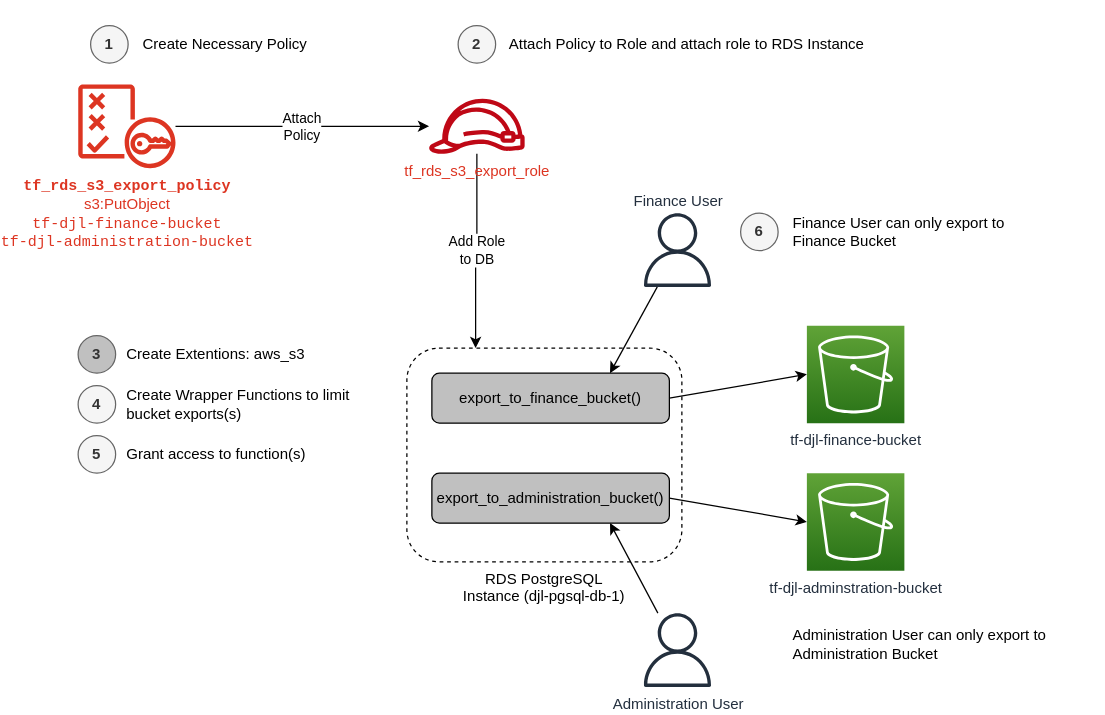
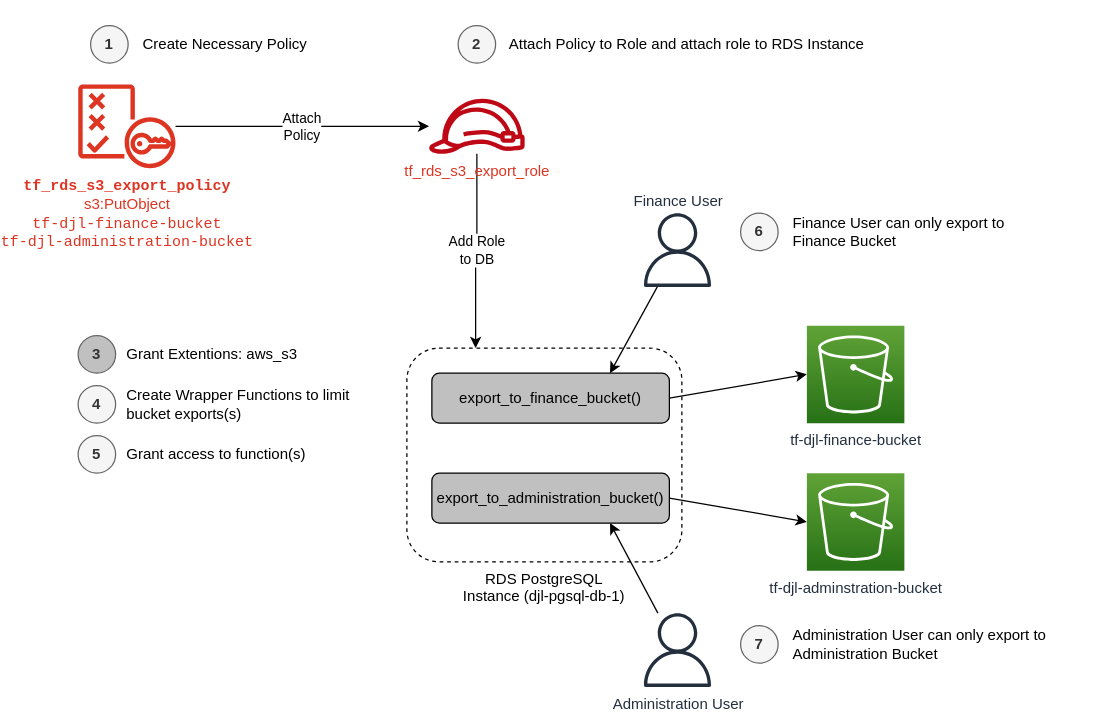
node "Create Extentions: aws_s3": label "Create Extentions: aws_s3" -> "Grant Extentions: aws_s3"
node "7": added
